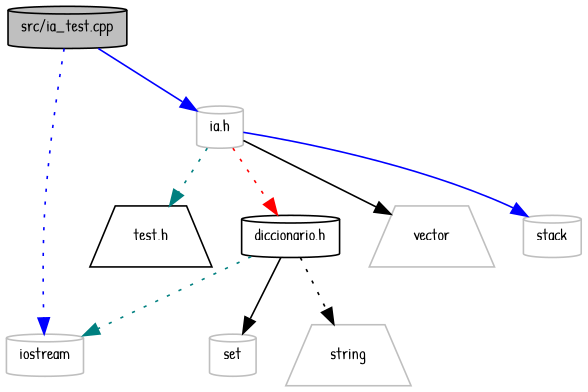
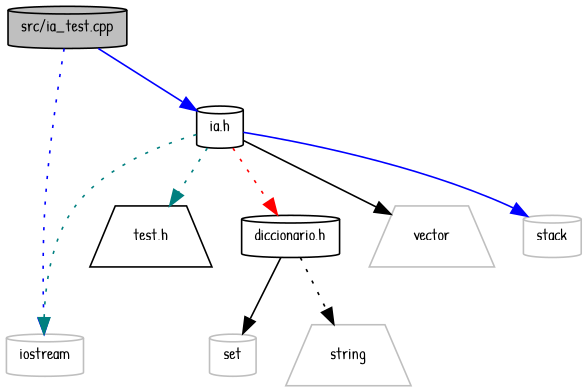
node "ia.h": color grey75 -> black
edge "diccionario.h" -> "iostream": now "ia.h" -> "iostream"
